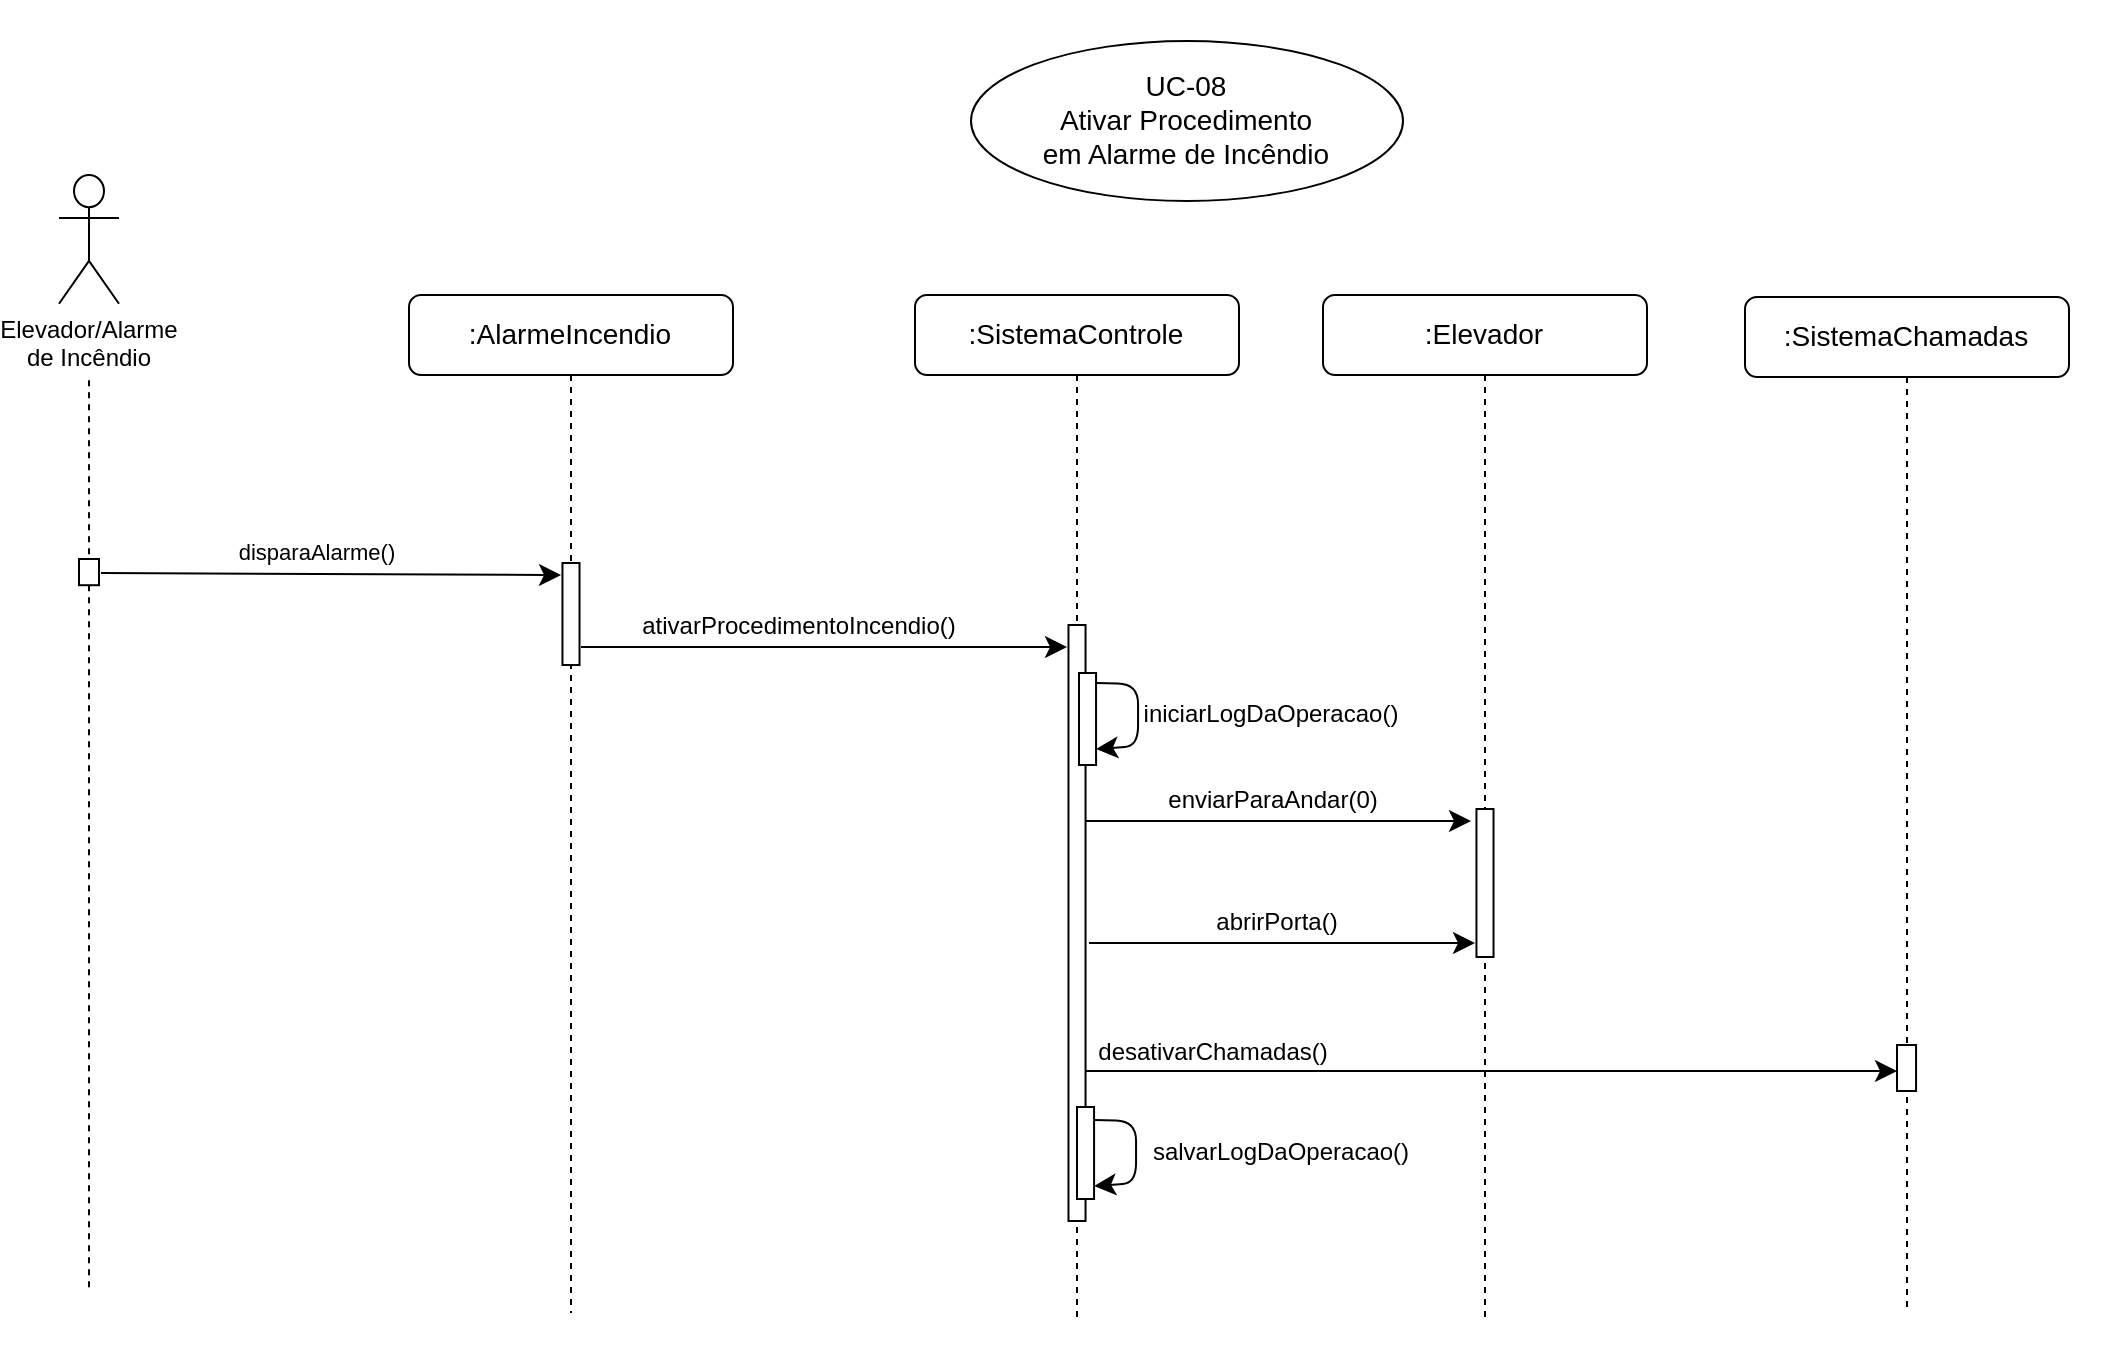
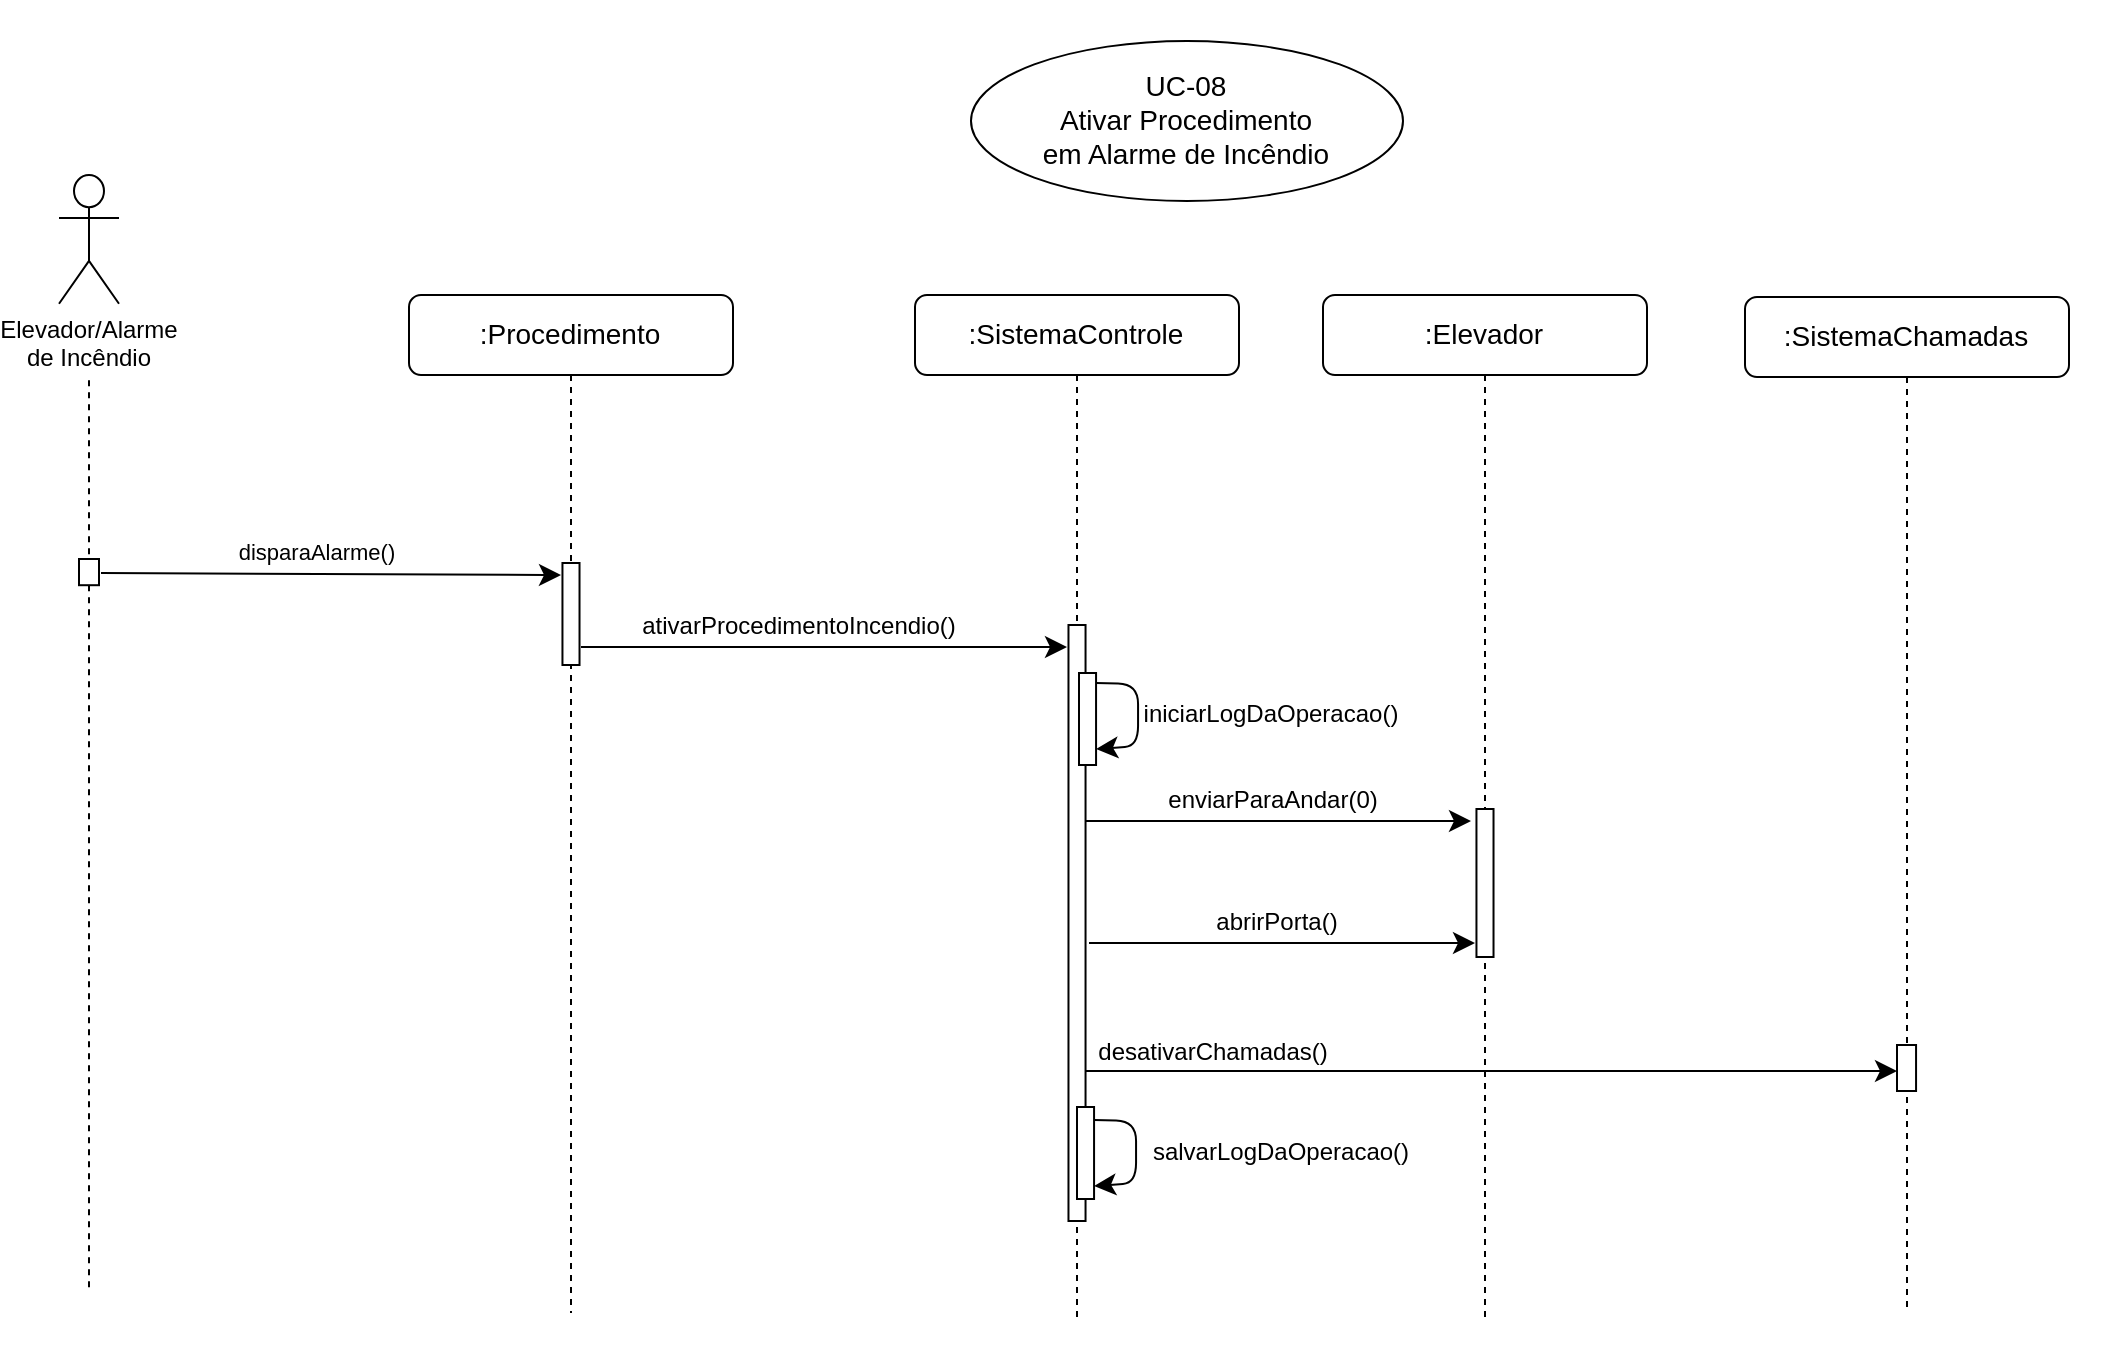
node ":AlarmeIncendio": label ":AlarmeIncendio" -> ":Procedimento"
